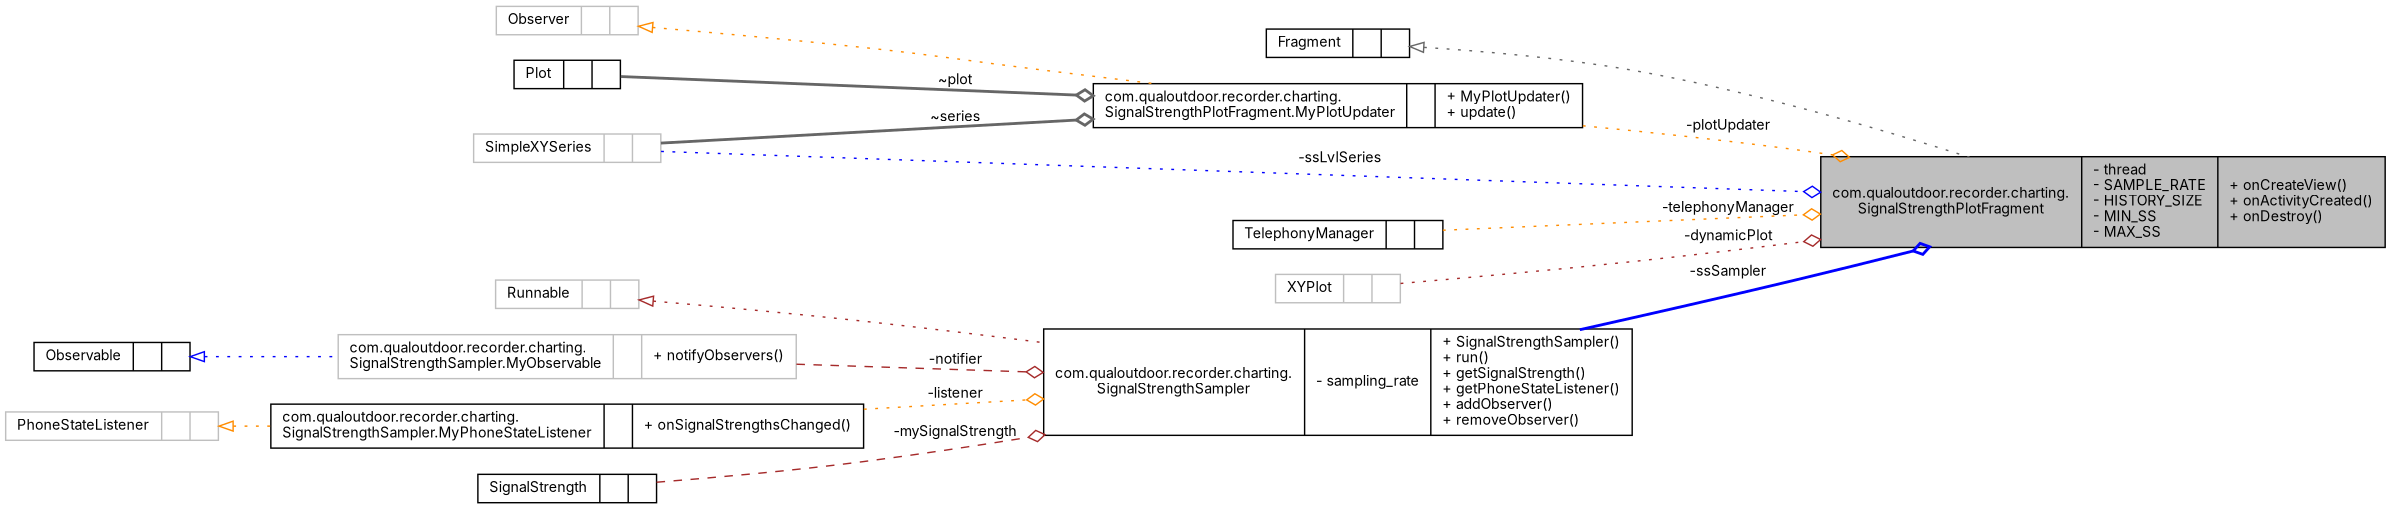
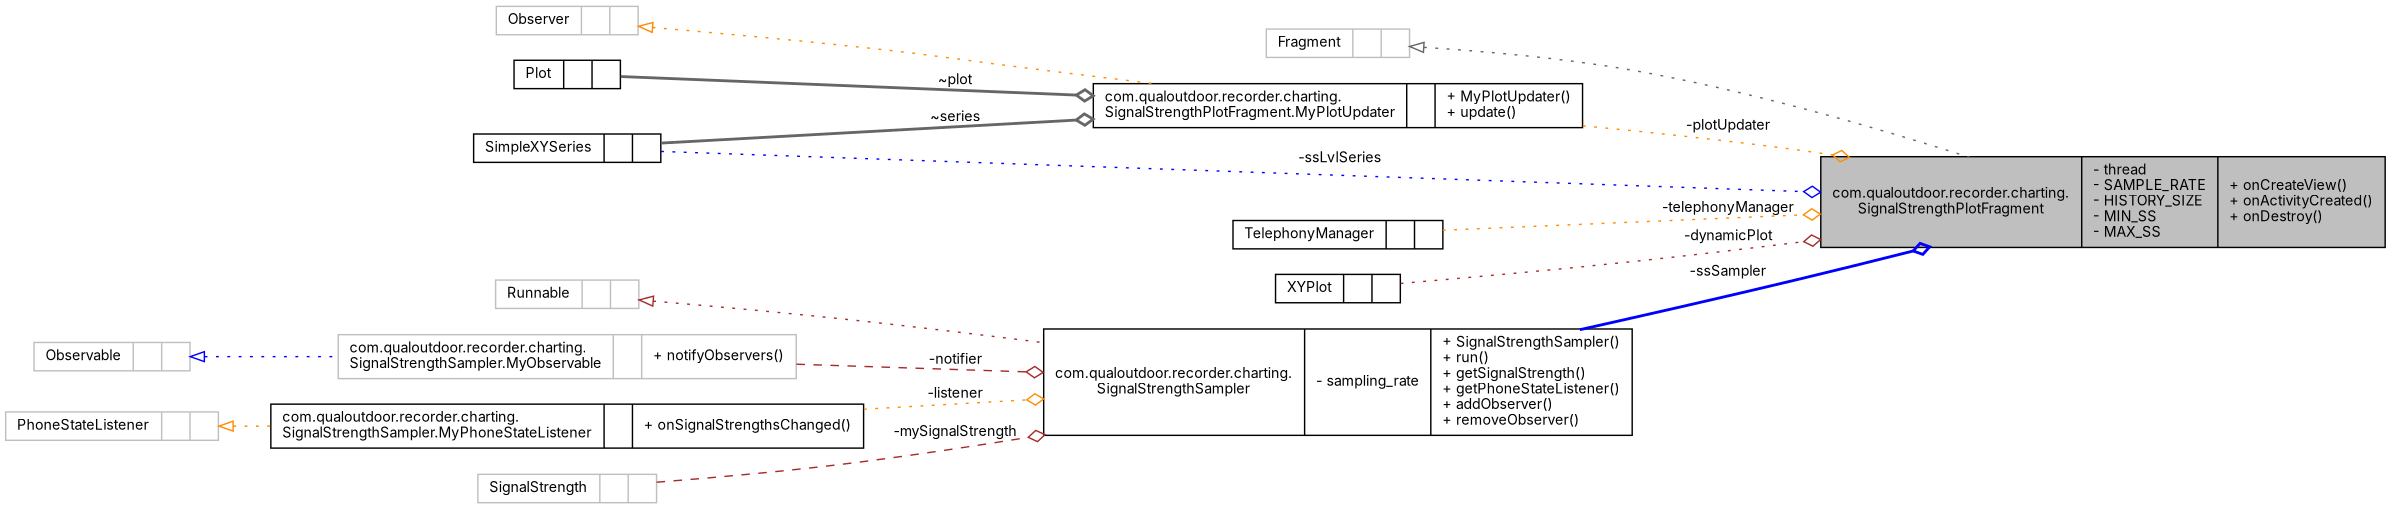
node "Fragment": color black -> grey75
node "SimpleXYSeries": color grey75 -> black
node "XYPlot": color grey75 -> black
node "Observable": color black -> grey75
node "SignalStrength": color black -> grey75
